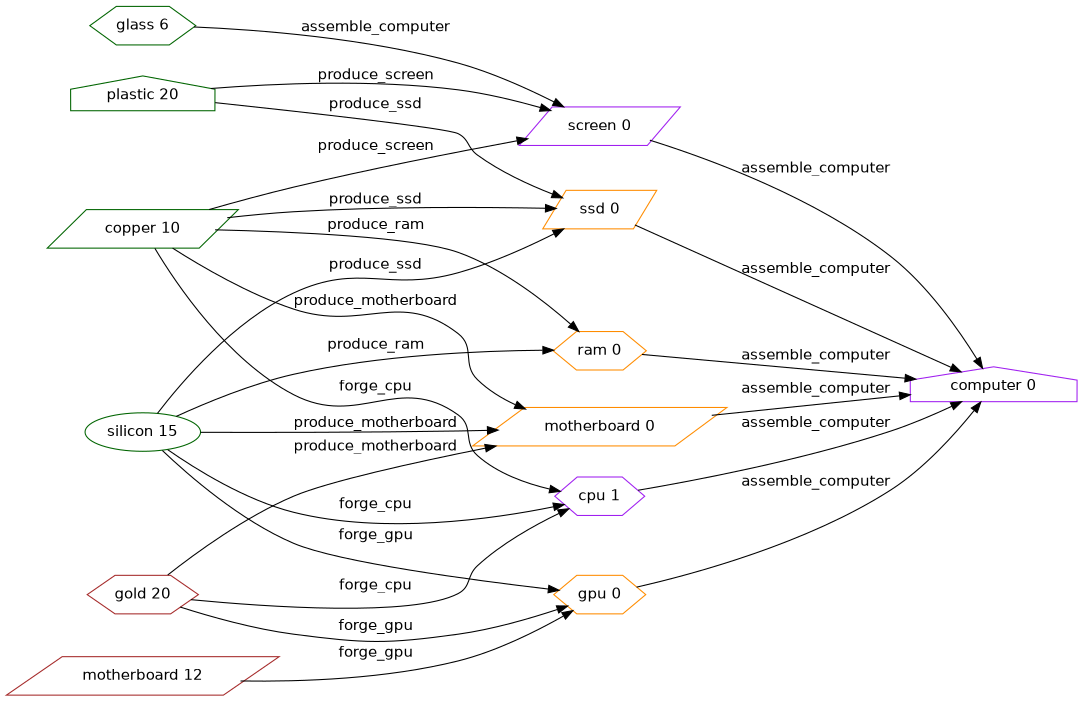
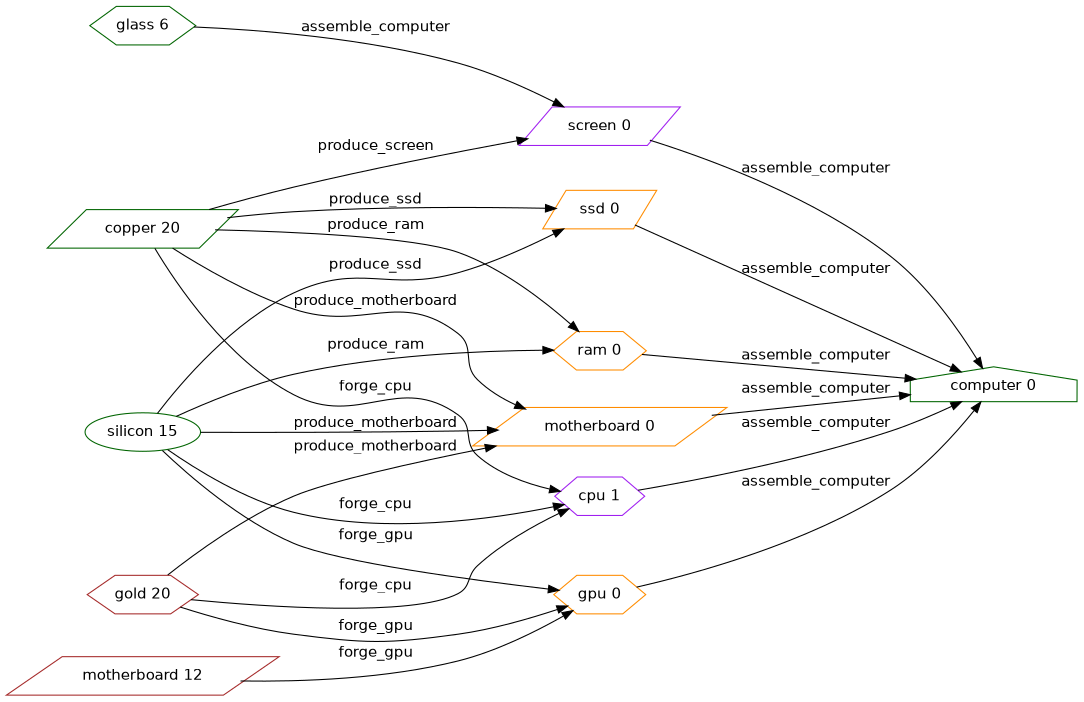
node "plastic 20": removed
node "copper 10": label "copper 10" -> "copper 20"
node "computer 0": color purple -> darkgreen
